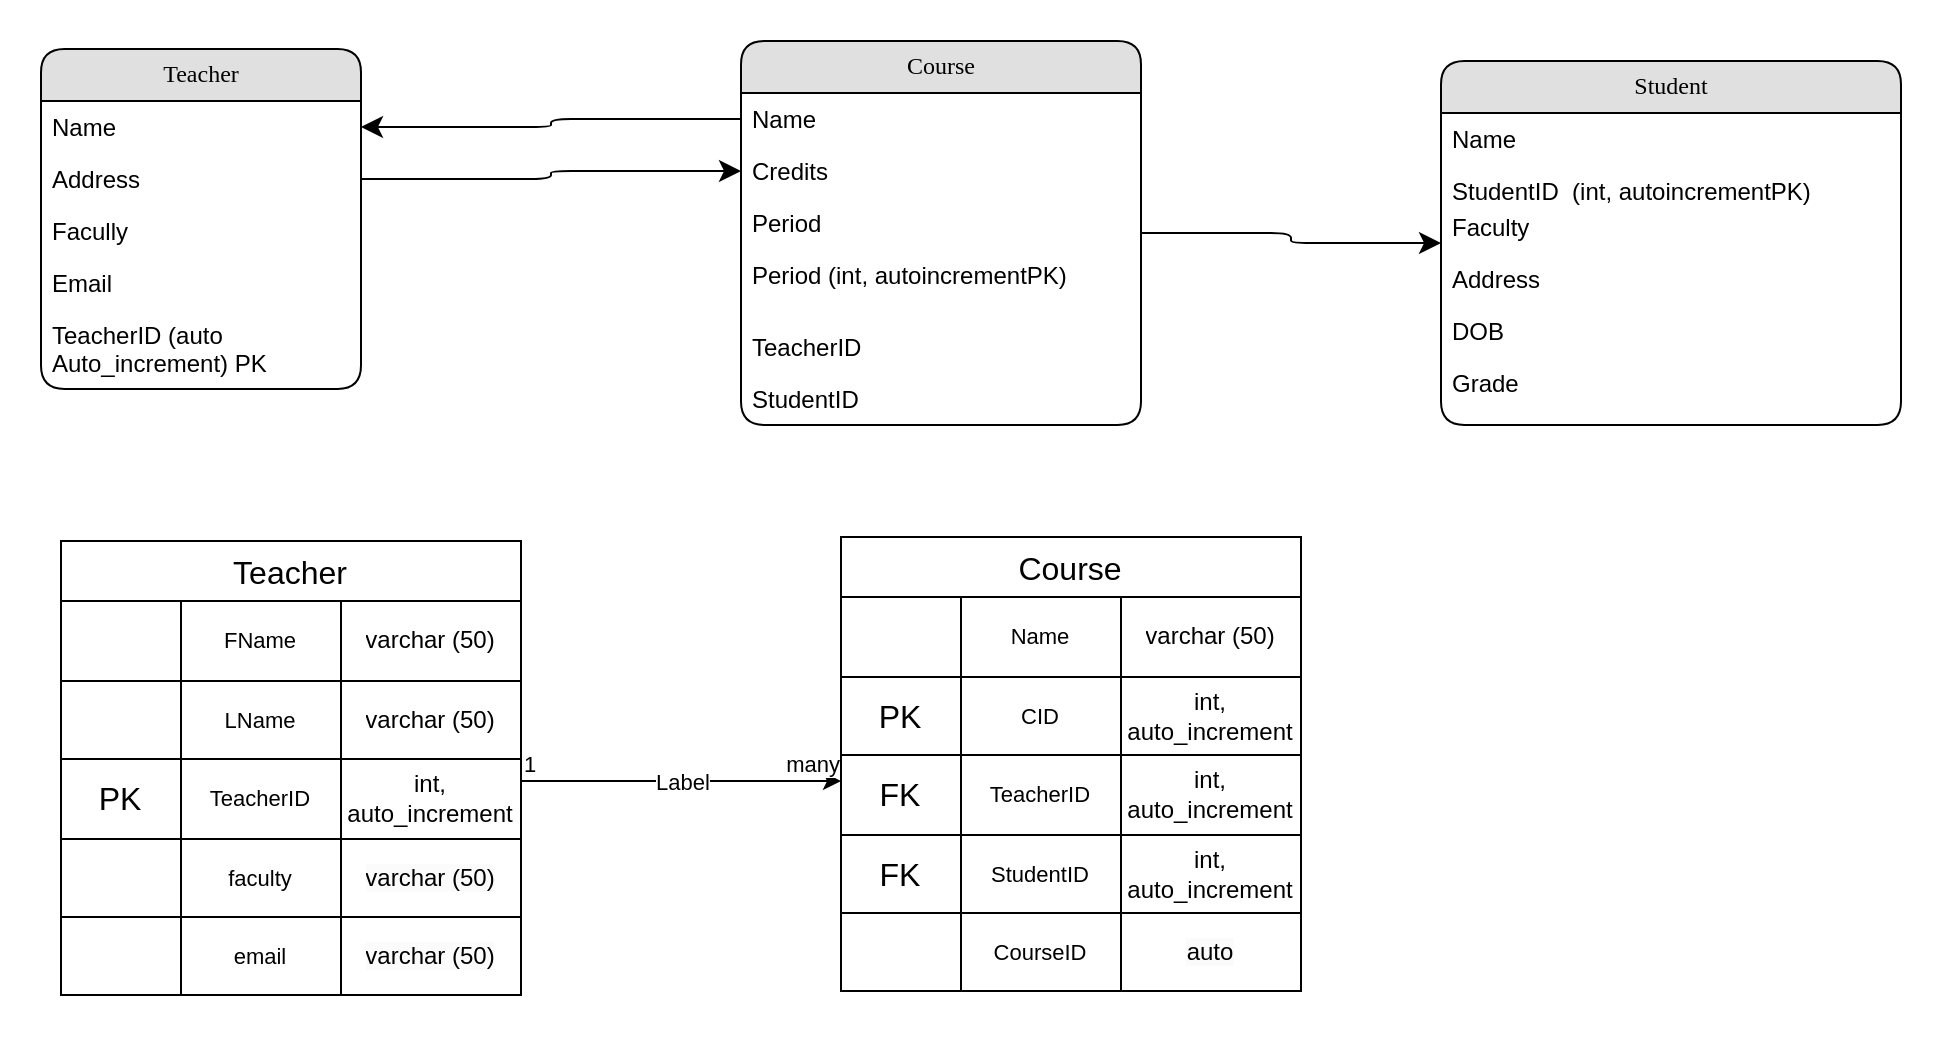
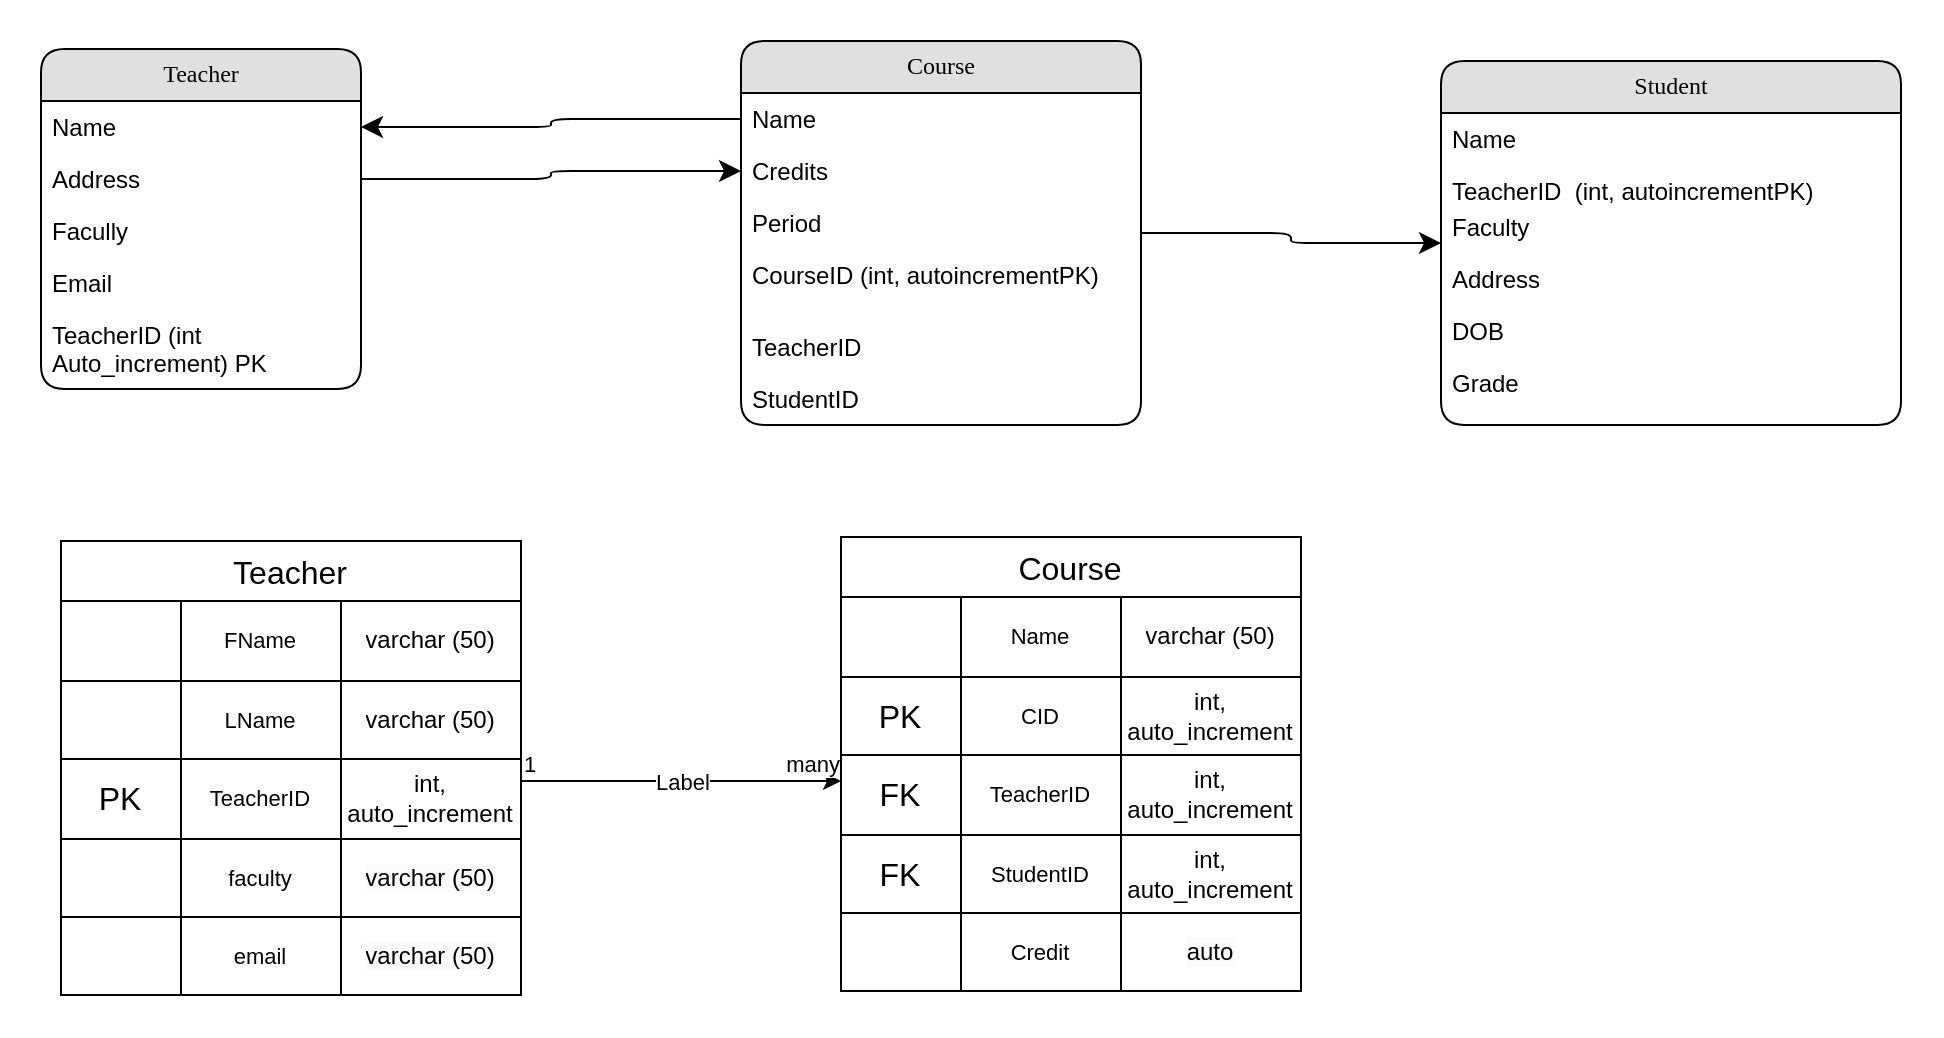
node "StudentID (int, autoincrementPK)": label "StudentID (int, autoincrementPK)" -> "TeacherID (int, autoincrementPK)"
node "Period (int, autoincrementPK)": label "Period (int, autoincrementPK)" -> "CourseID (int, autoincrementPK)"
node "TeacherID (auto Auto_increment) PK": label "TeacherID (auto Auto_increment) PK" -> "TeacherID (int Auto_increment) PK"
node "CourseID": label "CourseID" -> "Credit"
